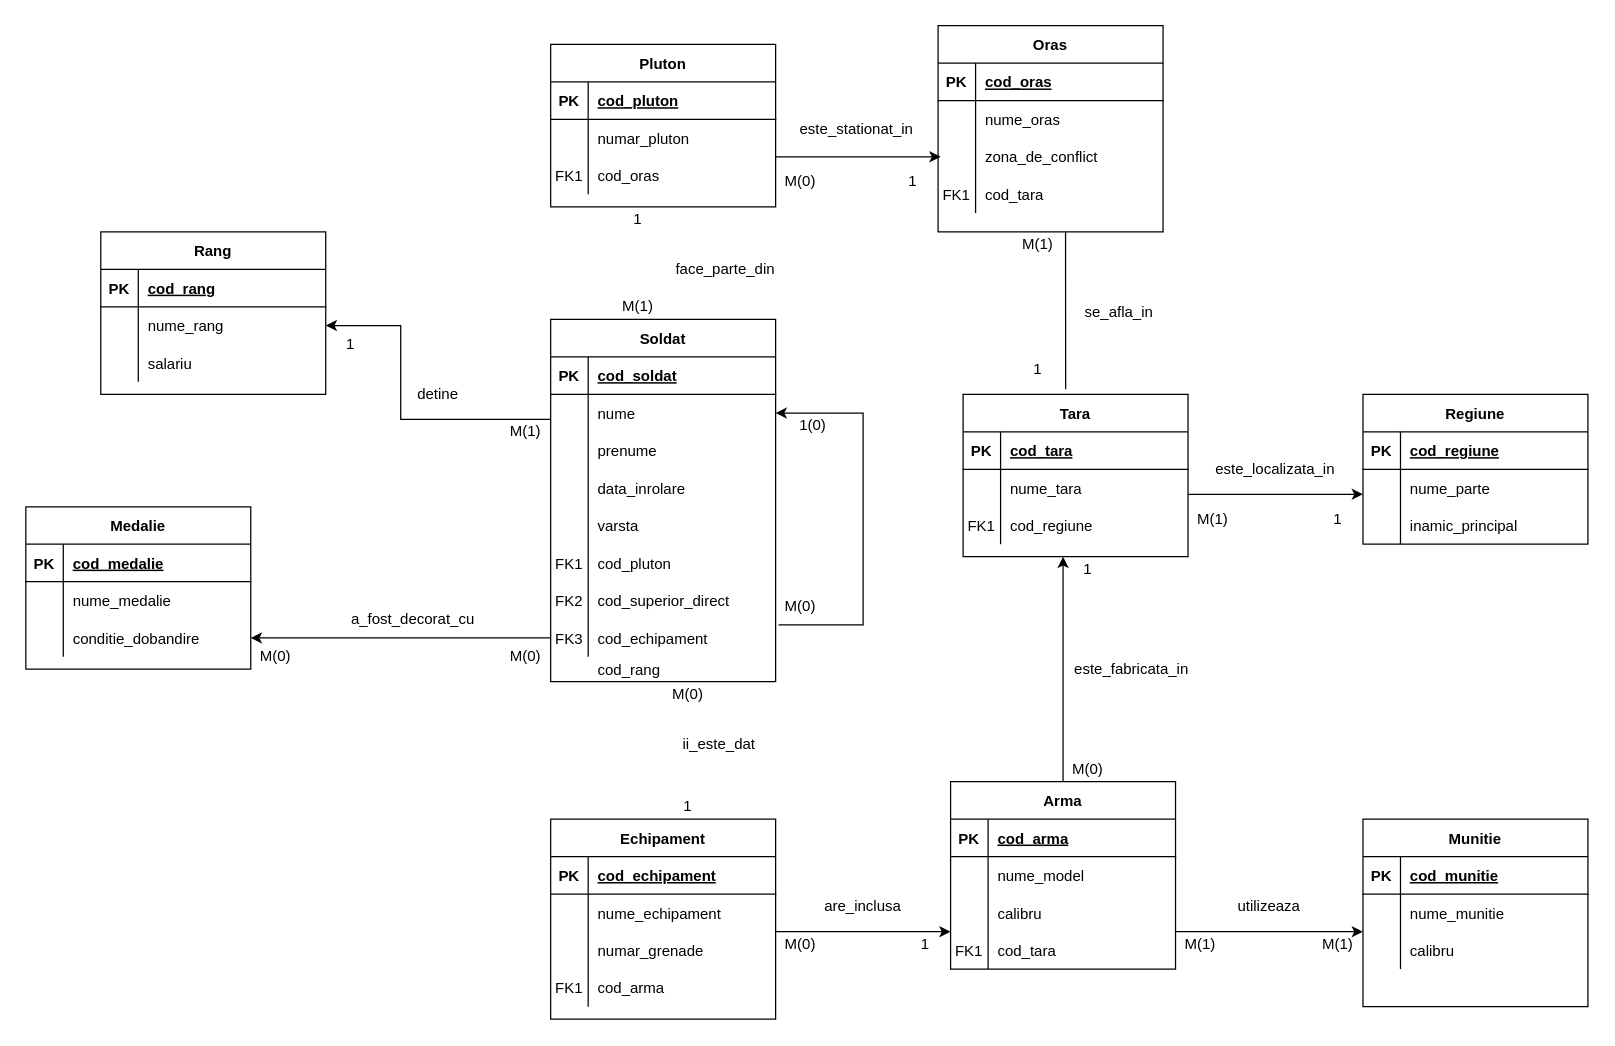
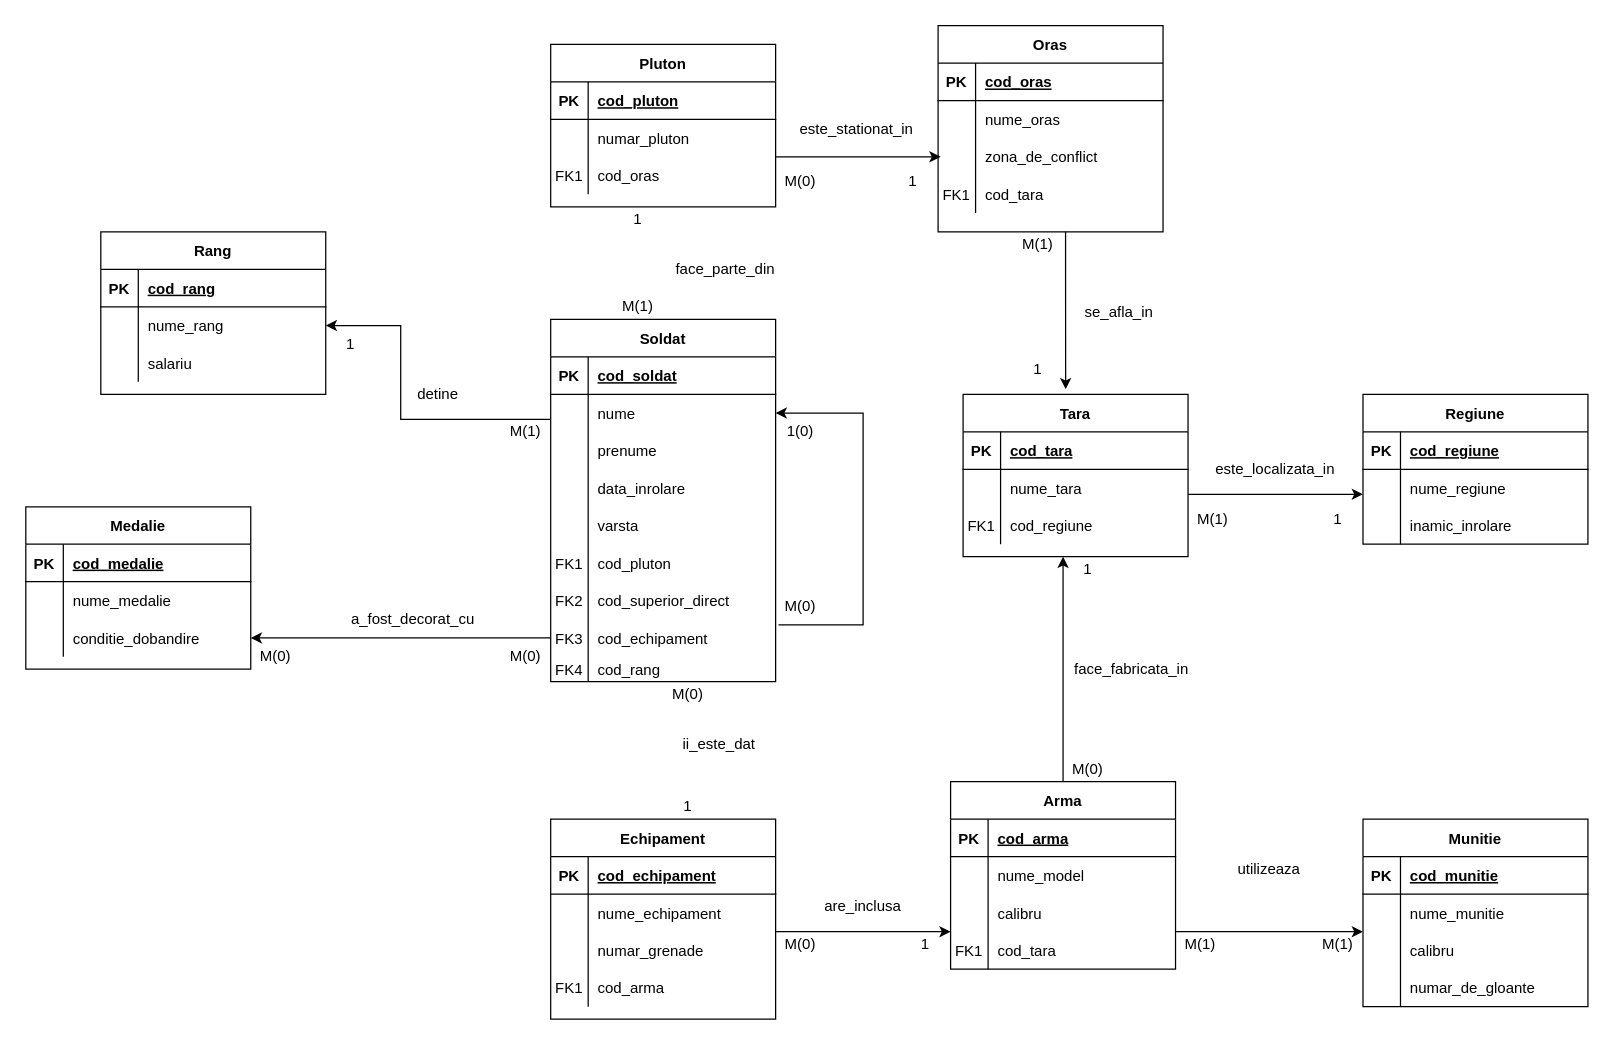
edge "Oras" -- "Tara": arrowhead none -> classic
node "1(0)": moved (813, 426) -> (801, 432)
node "nume_parte": label "nume_parte" -> "nume_regiune"
node "inamic_principal": label "inamic_principal" -> "inamic_inrolare"
node "FK4": added
node "este_fabricata_in": label "este_fabricata_in" -> "face_fabricata_in"
node "utilizeaza": moved (1269, 907) -> (1269, 869)
node "numar_de_gloante": added
